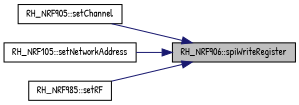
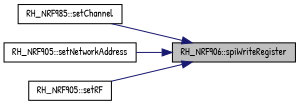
node "RH_NRF905::setChannel": label "RH_NRF905::setChannel" -> "RH_NRF985::setChannel"
node "RH_NRF105::setNetworkAddress": label "RH_NRF105::setNetworkAddress" -> "RH_NRF905::setNetworkAddress"
node "RH_NRF985::setRF": label "RH_NRF985::setRF" -> "RH_NRF905::setRF"
